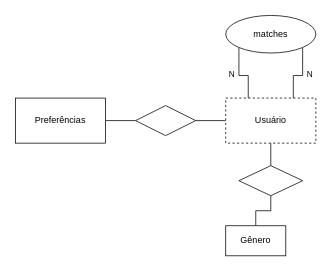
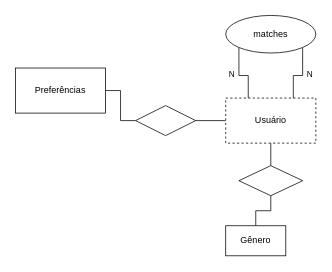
node "Preferências": moved (60, 120) -> (60, 90)
